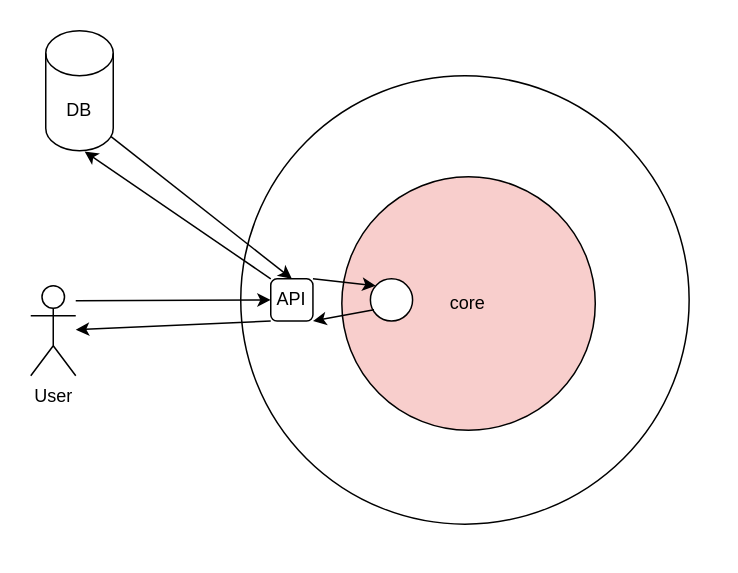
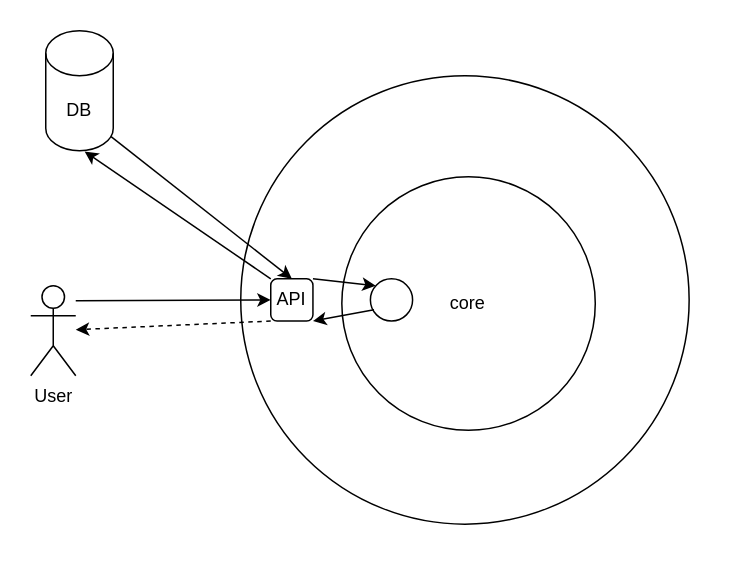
node "core": fillcolor #f8cecc -> #ffffff
edge "API" -> "User": style solid -> dashed
